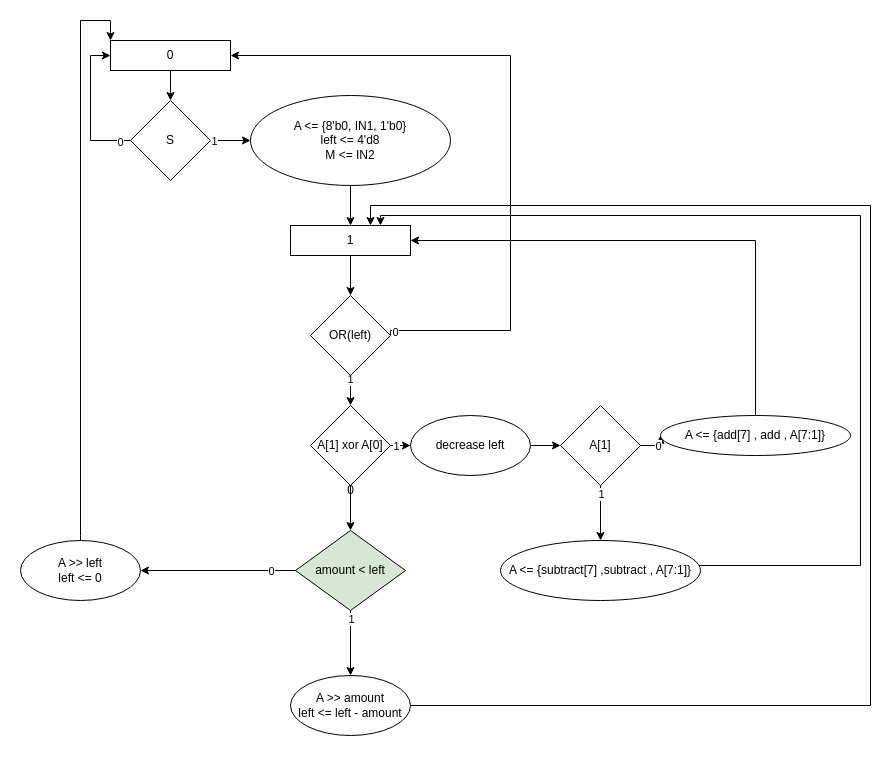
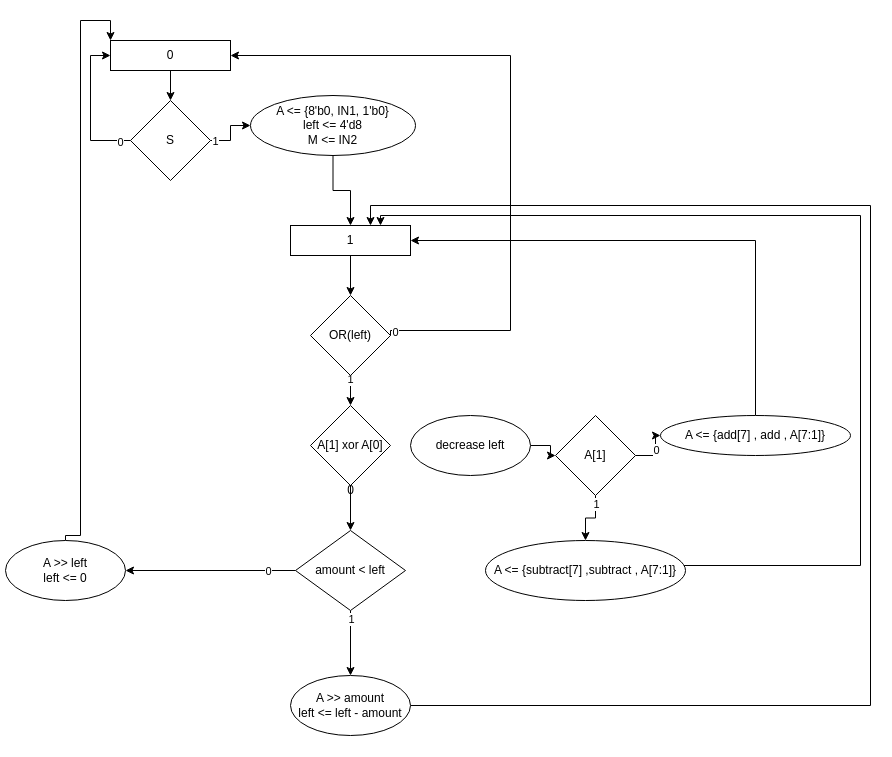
node "A <= {8'b0, IN1, 1'b0} left <= 4'd8 M <= IN2": size 200x90 -> 165x60
edge "A[1] xor A[0]" -> "decrease left": removed, label "1"
node "A[1]": moved (601, 446) -> (596, 456)
node "A >> left left <= 0": moved (81, 571) -> (66, 571)
node "amount < left": fillcolor #d5e8d4 -> #ffffff
node "A <= {subtract[7] ,subtract , A[7:1]}": moved (601, 571) -> (586, 571)
